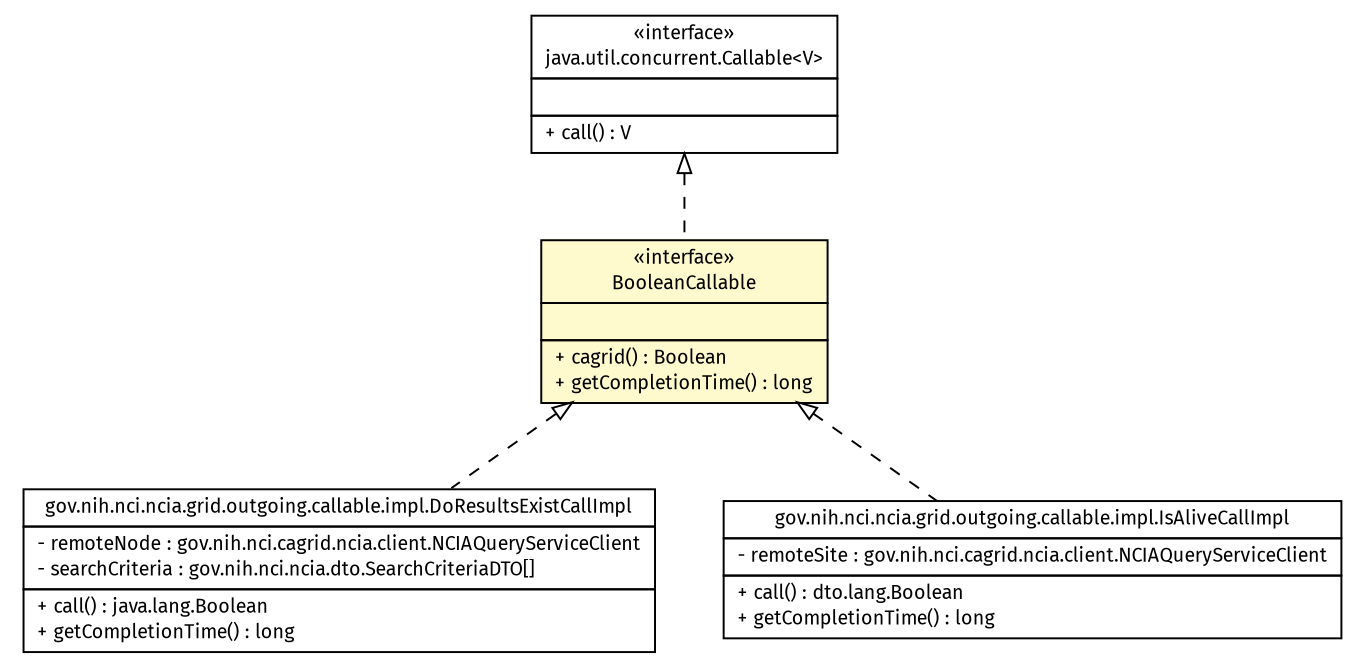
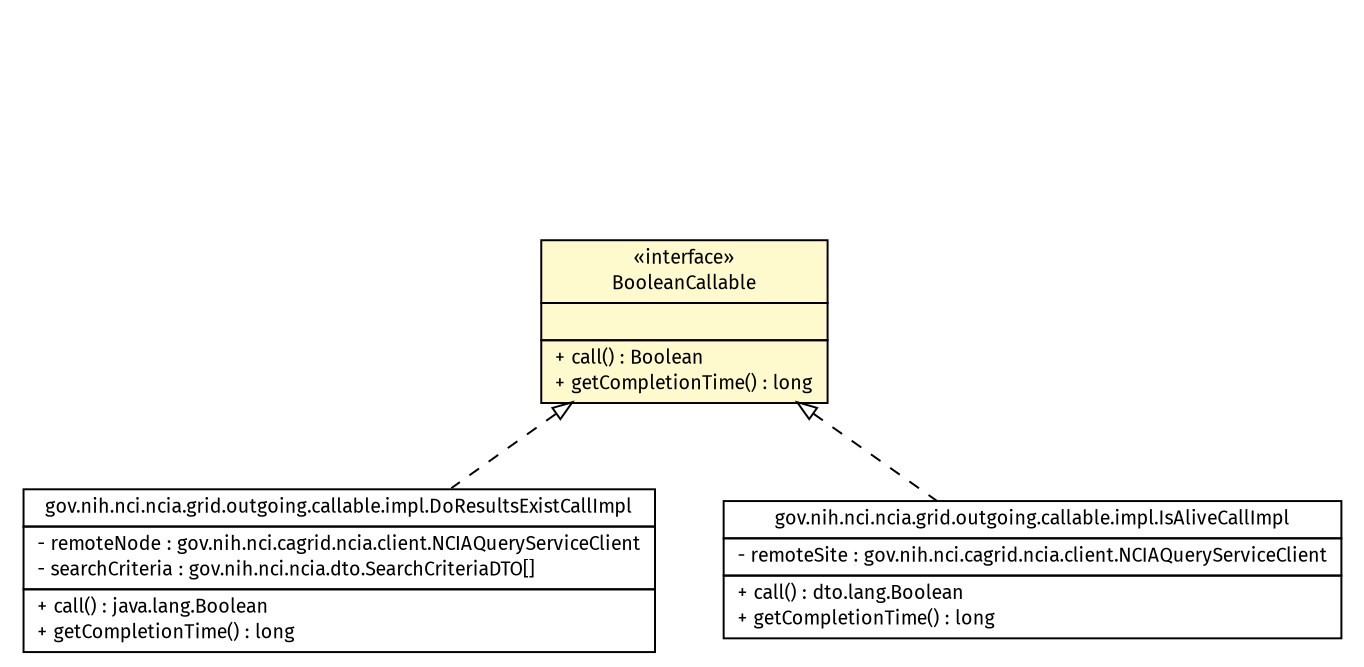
node "java.util.concurrent.Callable<V>": removed
node "BooleanCallable": text "+ cagrid() : Boolean" -> "+ call() : Boolean"
